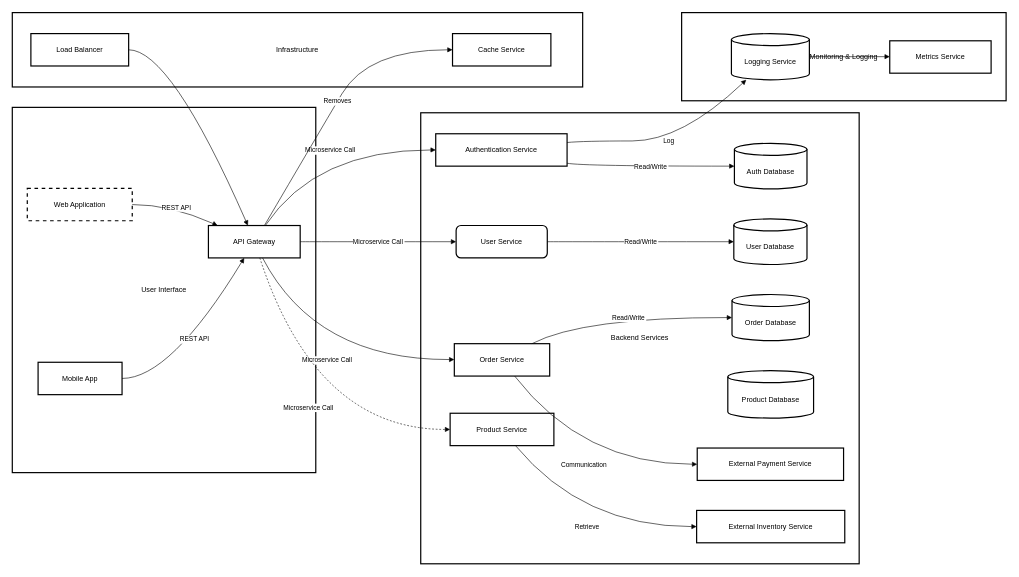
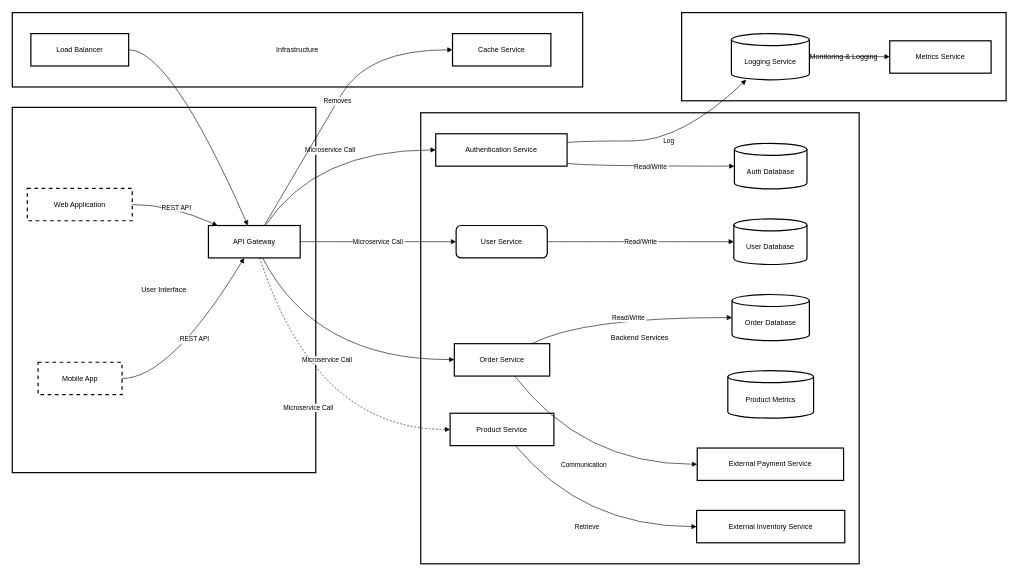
node "Mobile App": style solid -> dashed
node "Product Database": label "Product Database" -> "Product Metrics"
